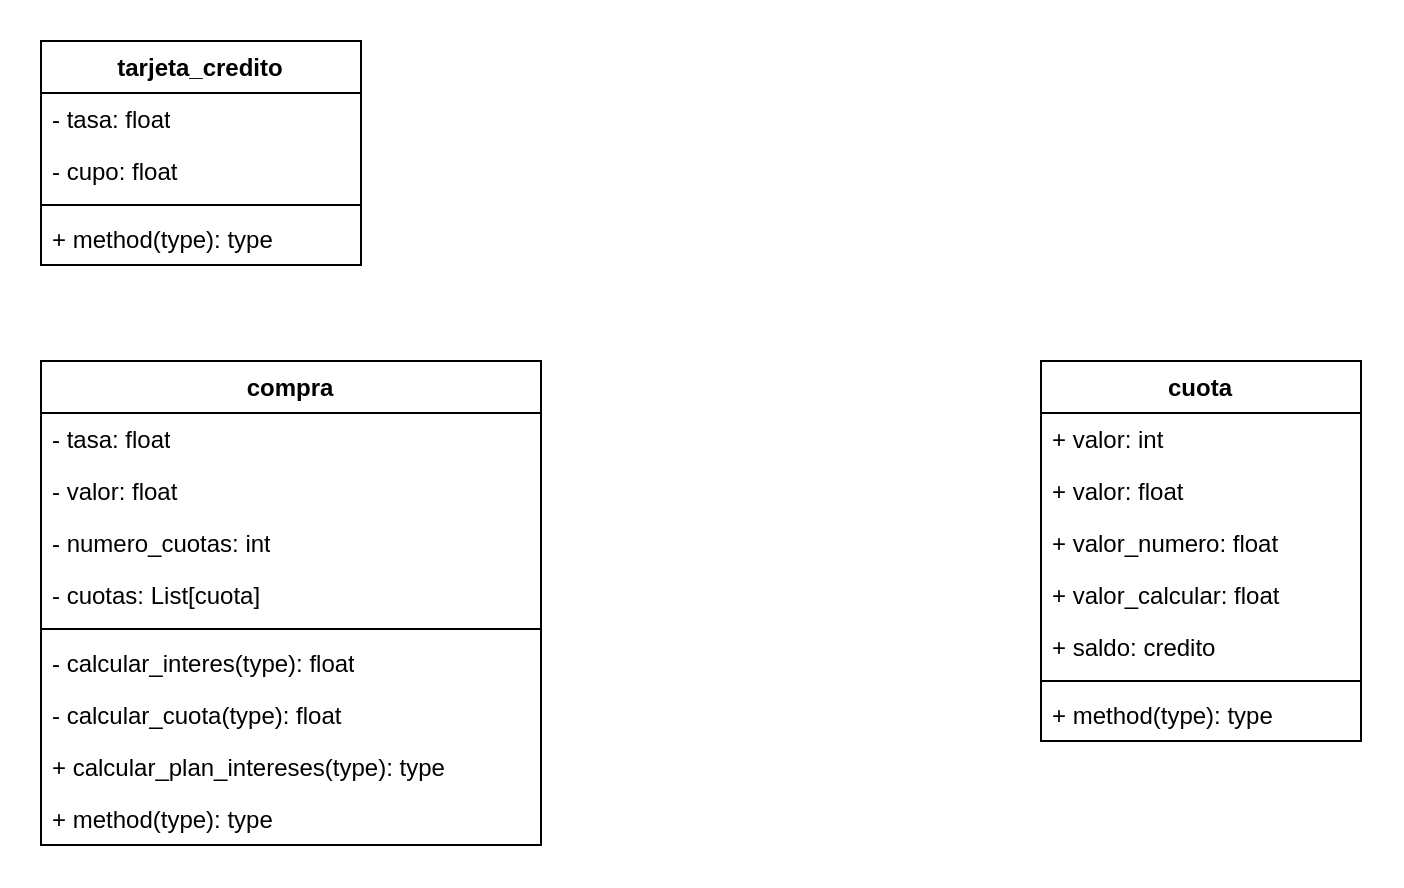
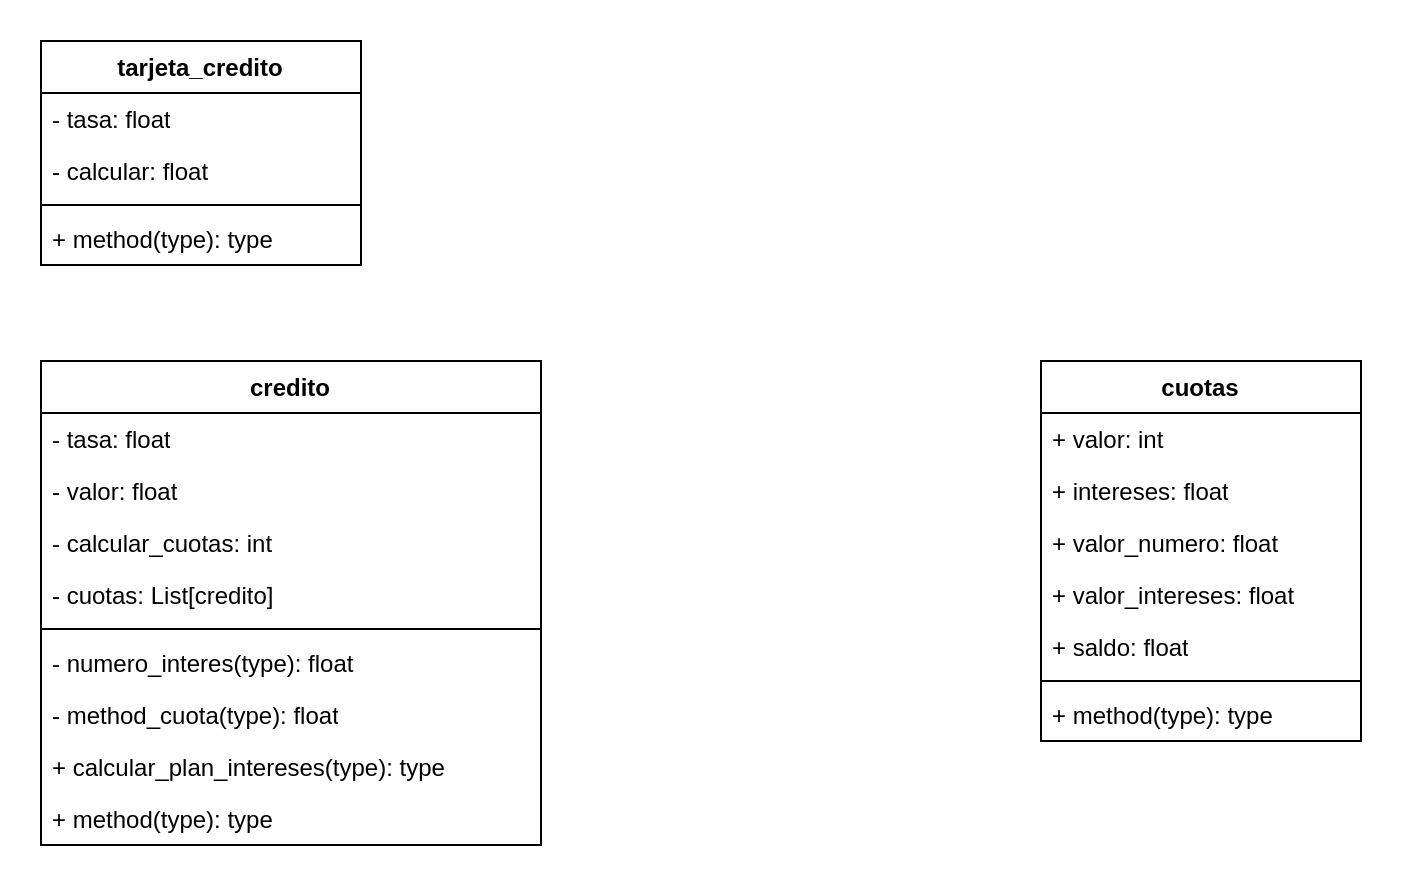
node "- cupo: float": label "- cupo: float" -> "- calcular: float"
node "compra": label "compra" -> "credito"
node "cuota": label "cuota" -> "cuotas"
node "+ valor: float": label "+ valor: float" -> "+ intereses: float"
node "- numero_cuotas: int": label "- numero_cuotas: int" -> "- calcular_cuotas: int"
node "- cuotas: List[cuota]": label "- cuotas: List[cuota]" -> "- cuotas: List[credito]"
node "+ valor_calcular: float": label "+ valor_calcular: float" -> "+ valor_intereses: float"
node "+ saldo: credito": label "+ saldo: credito" -> "+ saldo: float"
node "- calcular_interes(type): float": label "- calcular_interes(type): float" -> "- numero_interes(type): float"
node "- calcular_cuota(type): float": label "- calcular_cuota(type): float" -> "- method_cuota(type): float"
